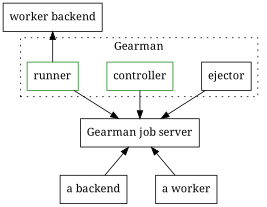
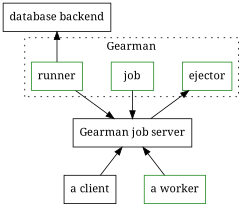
node "worker backend": label "worker backend" -> "database backend"
node "controller": label "controller" -> "job"
node "ejector": color black -> forestgreen
edge "ejector" -> "Gearman job server": reversed
node "a backend": label "a backend" -> "a client"
node "a worker": color black -> forestgreen
